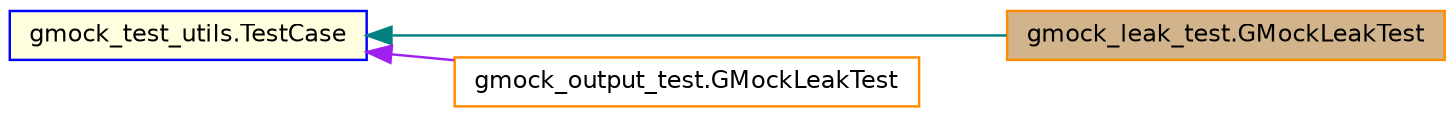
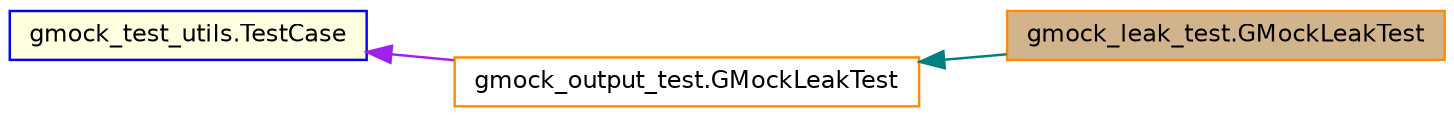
edge "gmock_leak_test.GMockLeakTest" -> "gmock_test_utils.TestCase": now "gmock_leak_test.GMockLeakTest" -> "gmock_output_test.GMockLeakTest"
